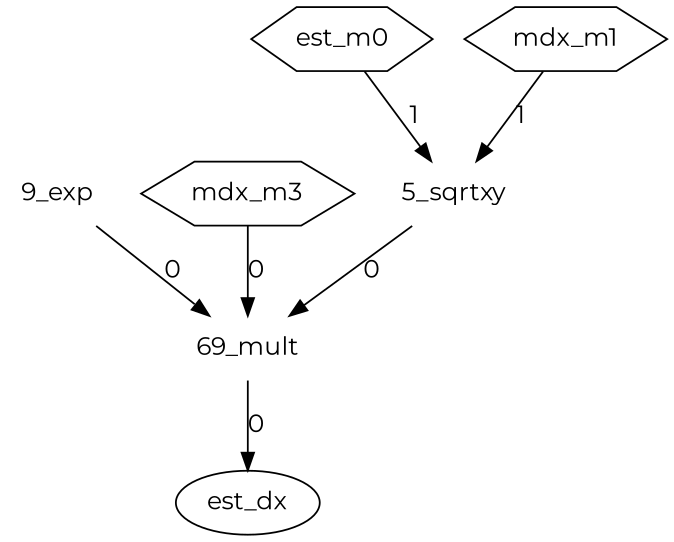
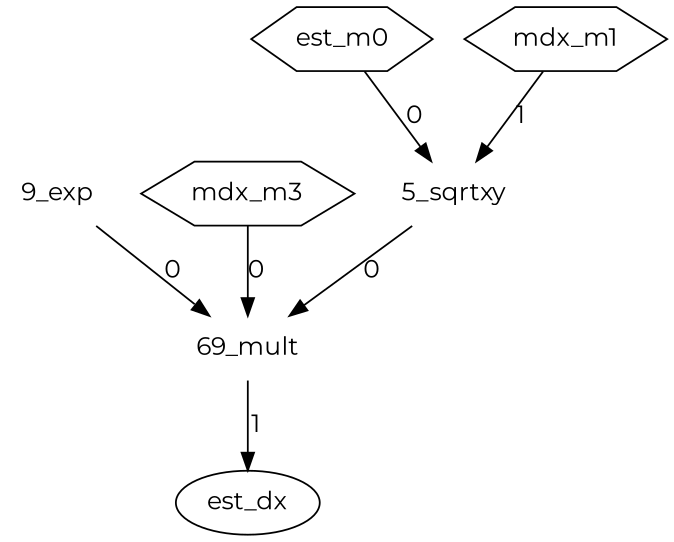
edge "est_m0" -> "5_sqrtxy": label "1" -> "0"
edge "69_mult" -> "est_dx": label "0" -> "1"
